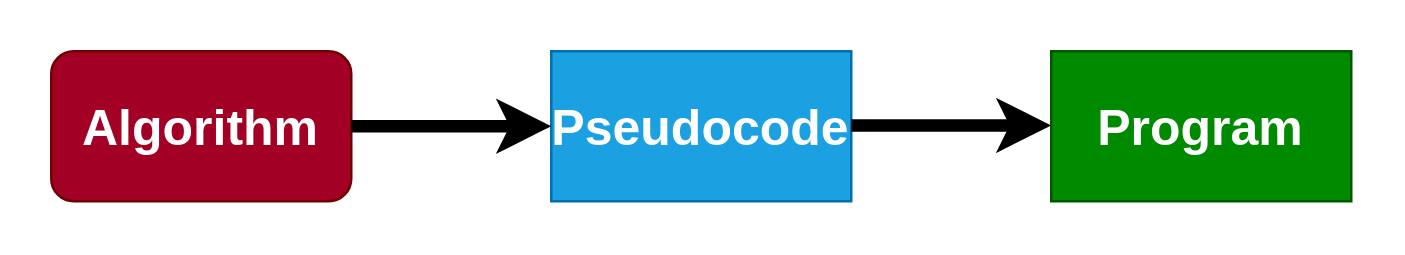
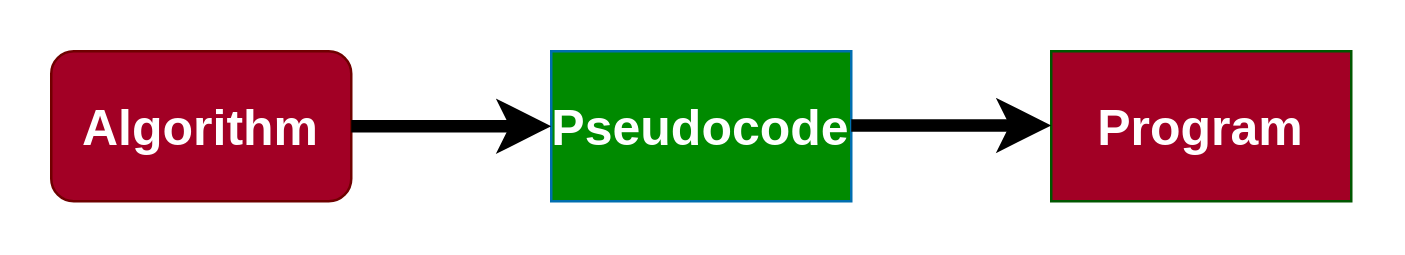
node "Pseudocode": fillcolor #1ba1e2 -> #008a00
node "Program": fillcolor #008a00 -> #a20025
